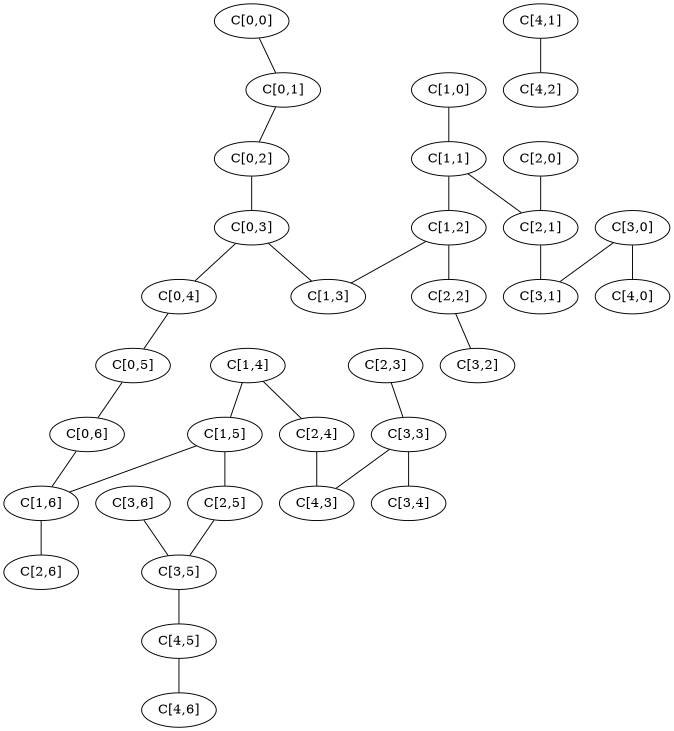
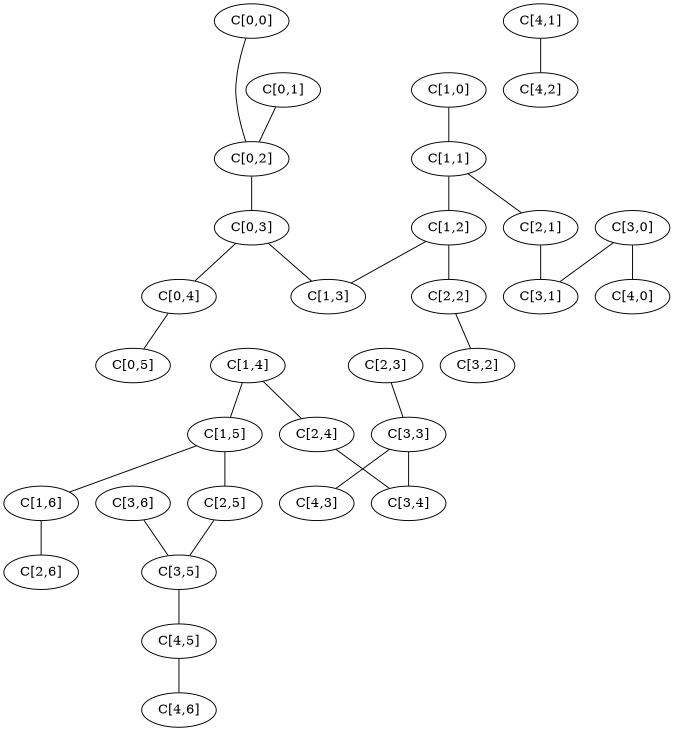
edge "C[0,0]" -- "C[0,1]": now "C[0,0]" -- "C[0,2]"
node "C[2,0]": removed
node "C[0,6]": removed
edge "C[2,4]" -- "C[4,3]": now "C[2,4]" -- "C[3,4]"
